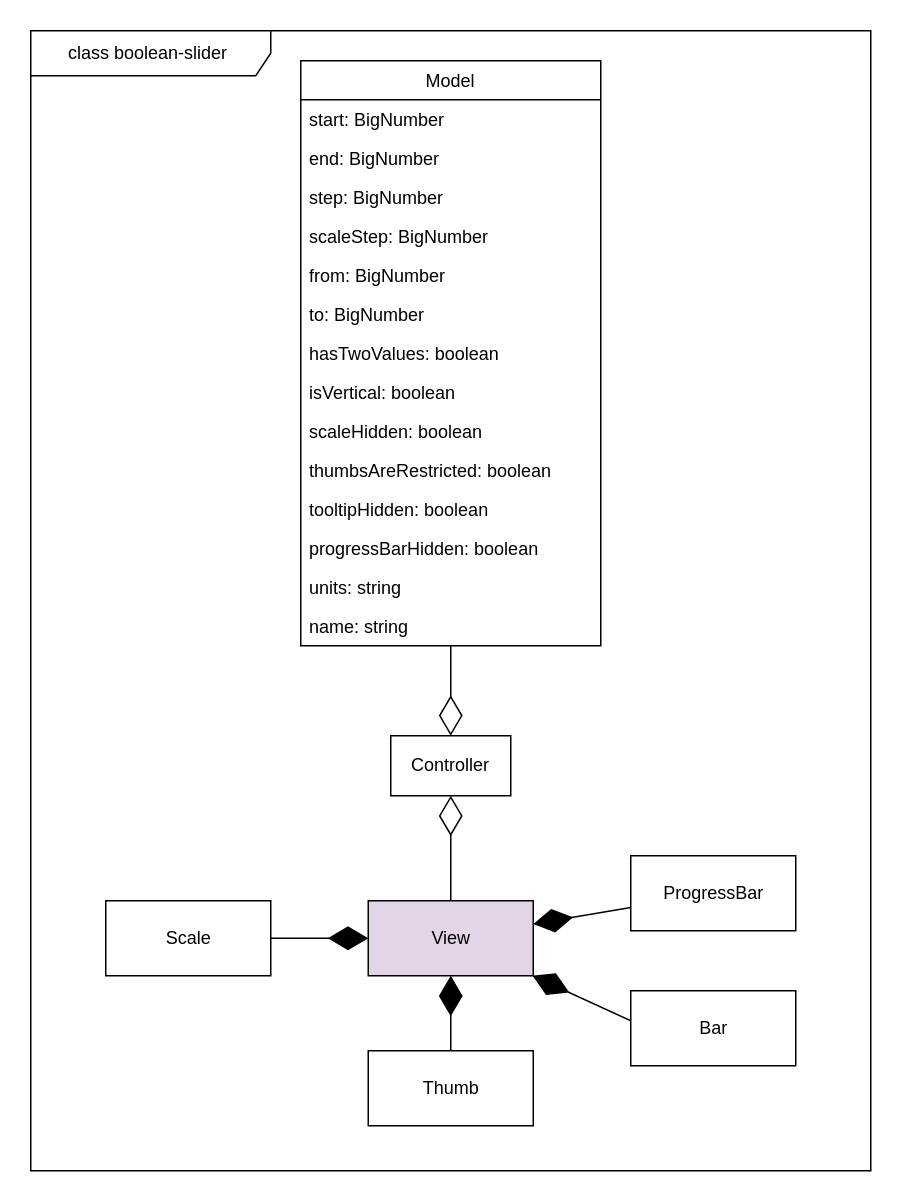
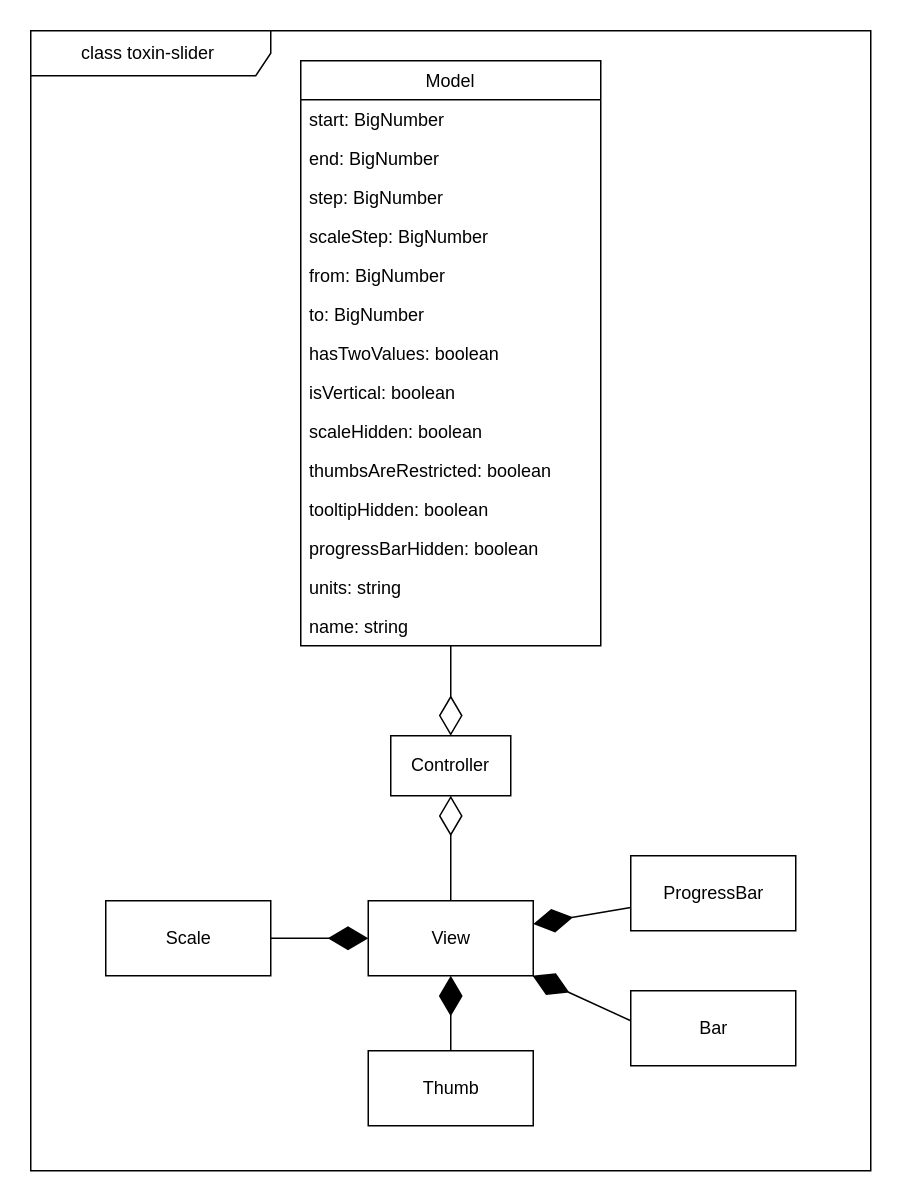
node "class boolean-slider": label "class boolean-slider" -> "class toxin-slider"
node "View": fillcolor #e1d5e7 -> #ffffff
